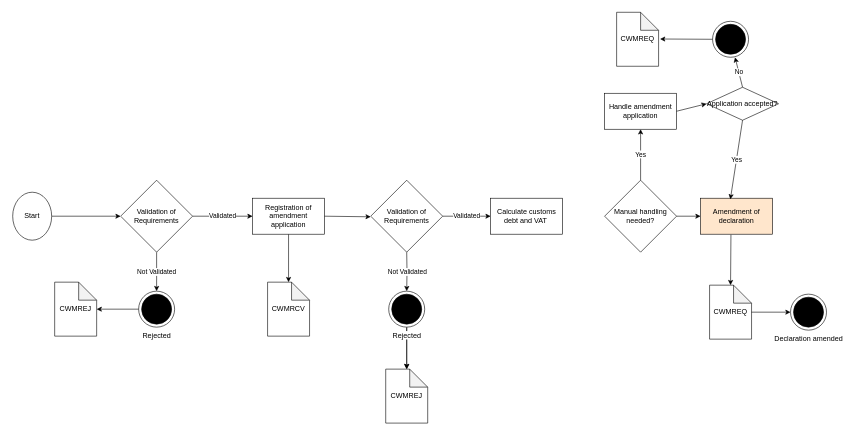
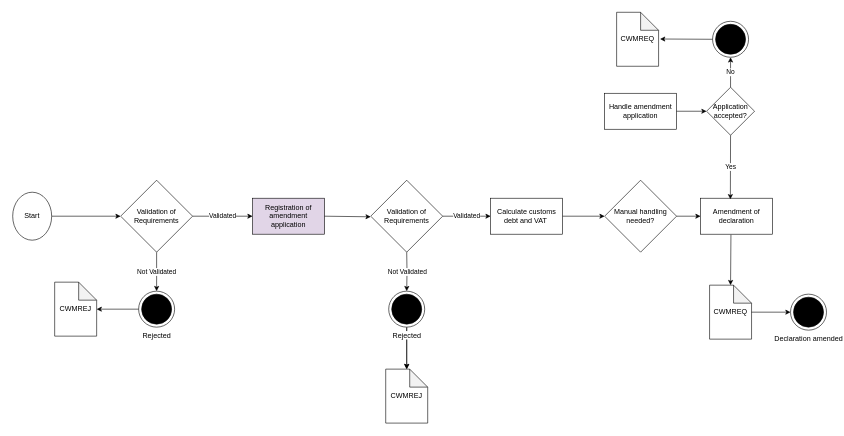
node "Application accepted?": size 72x33 -> 48x48
edge "Manual handling needed?" -> "Handle amendment application": removed, label "Yes"
node "Registration of amendment application": fillcolor #ffffff -> #e1d5e7
edge "Calculate customs debt and VAT" -> "Manual handling needed?": added
node "Amendment of declaration": fillcolor #ffe6cc -> #ffffff
edge "Registration of amendment application" -> "CWMRCV": removed
node "CWMRCV": removed
